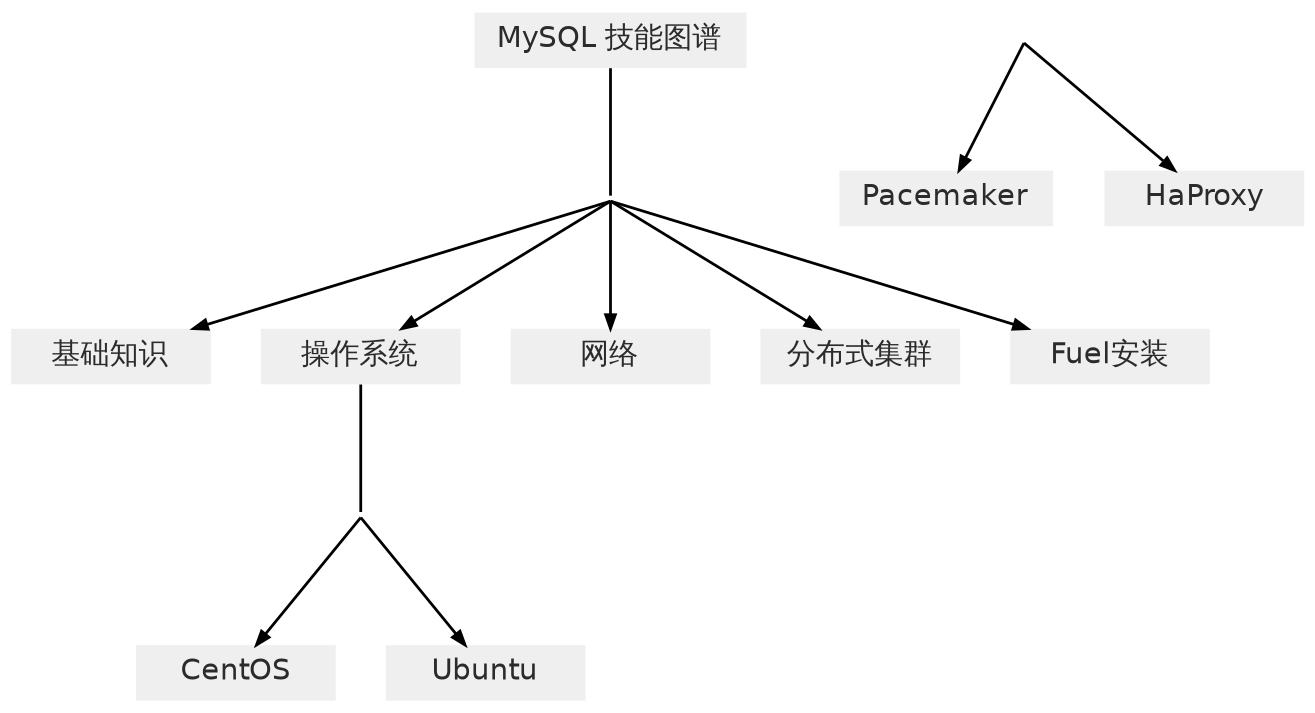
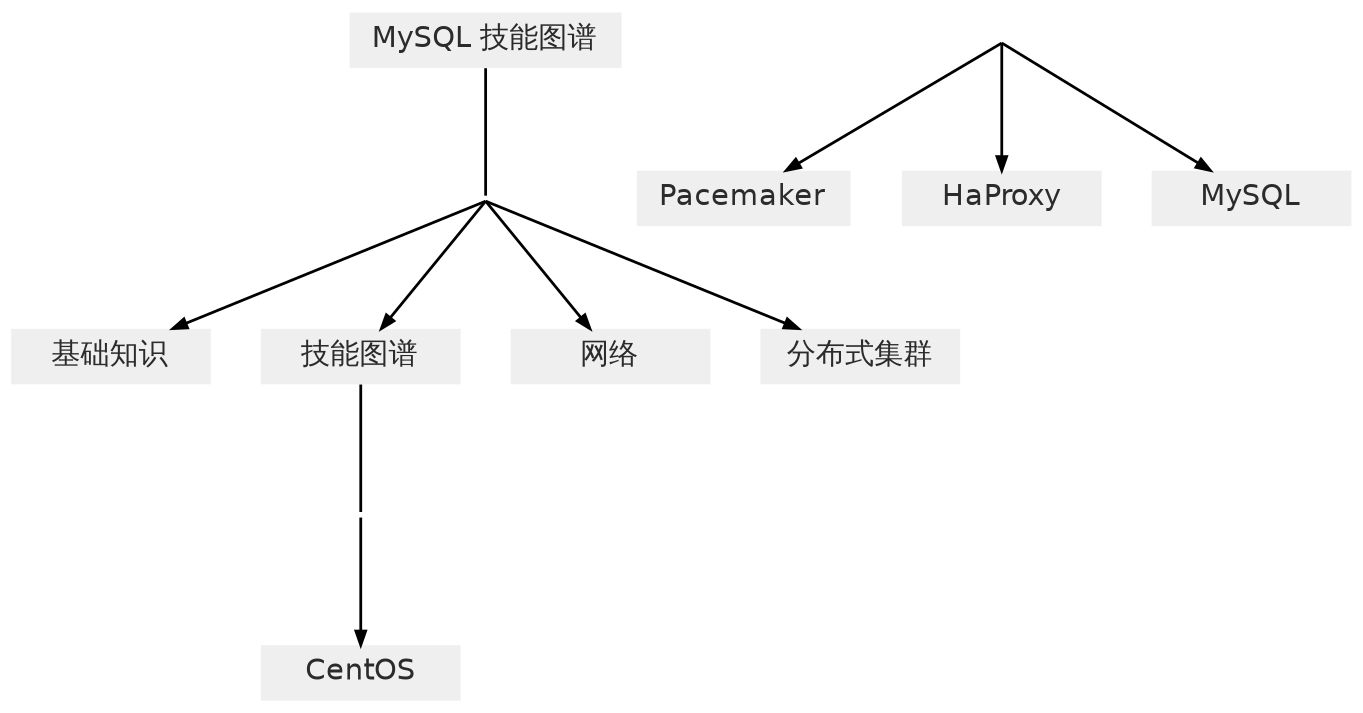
node "MySQL": added
node "操作系统": label "操作系统" -> "技能图谱"
node "Fuel安装": removed
node "Ubuntu": removed
